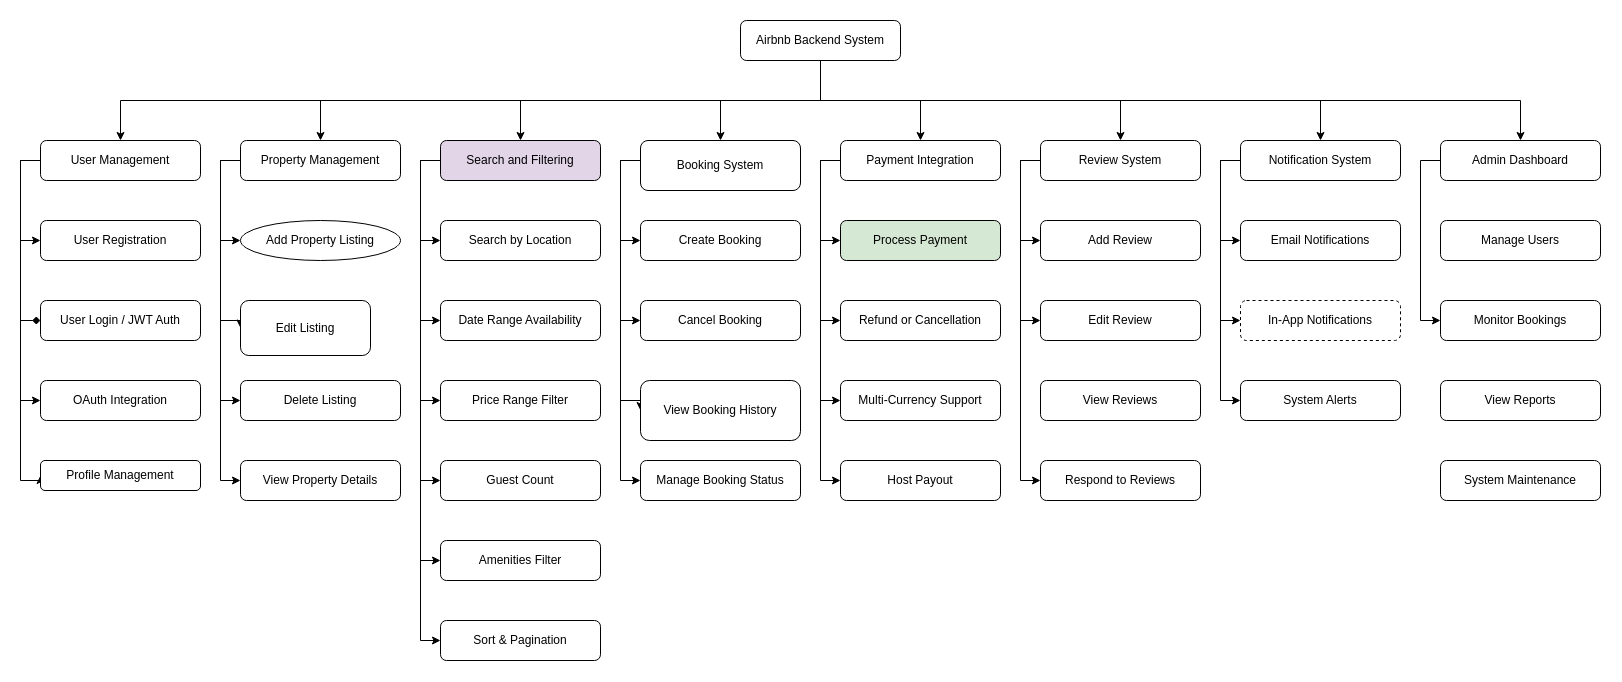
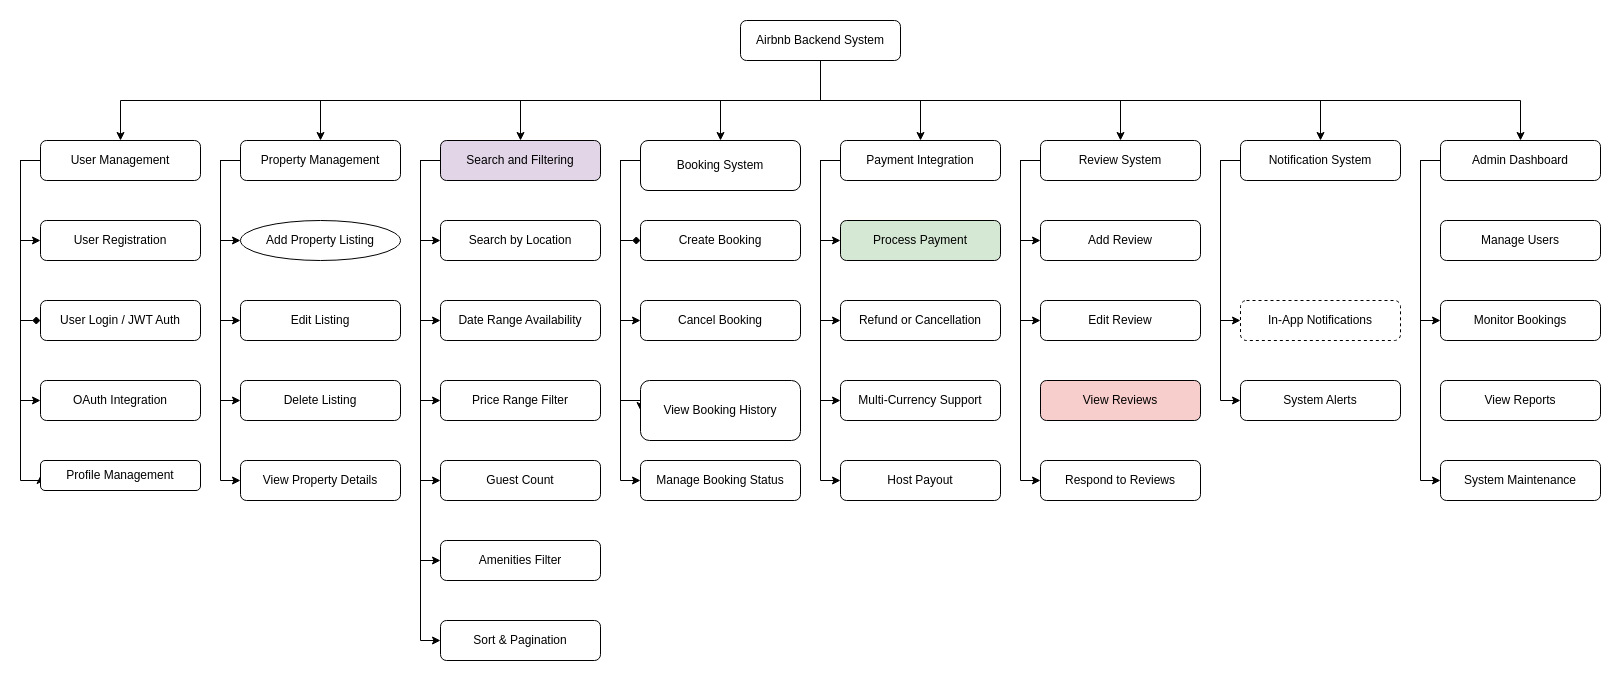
edge "Booking System" -> "Create Booking": arrowhead classic -> diamond
edge "Notification System" -> "Email Notifications": removed
node "Email Notifications": removed
node "Edit Listing": size 130x55 -> 160x40
node "View Reviews": fillcolor #ffffff -> #f8cecc
edge "Admin Dashboard" -> "System Maintenance": added
